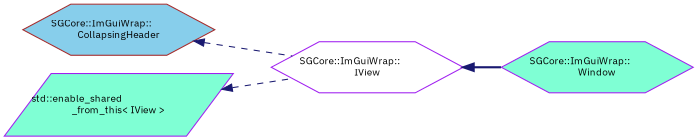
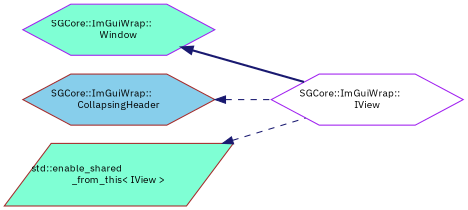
edge "SGCore::ImGuiWrap:: Window" -> "SGCore::ImGuiWrap:: IView": reversed
node "std::enable_shared _from_this< IView >": color purple -> brown
